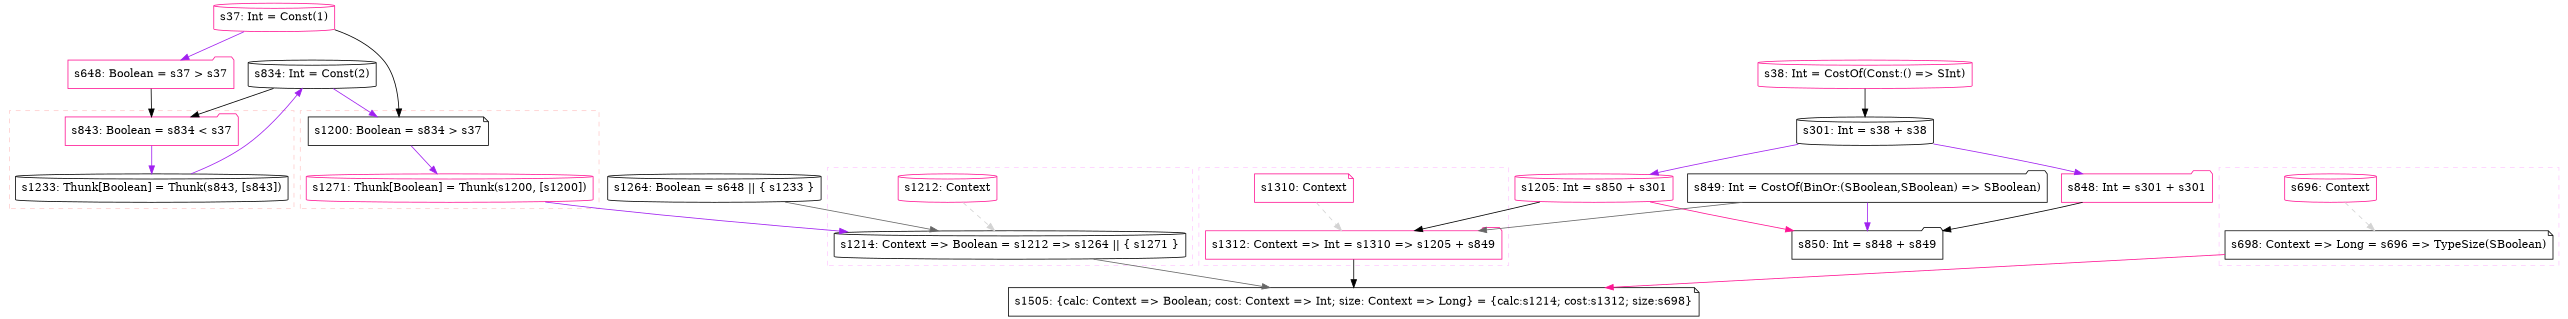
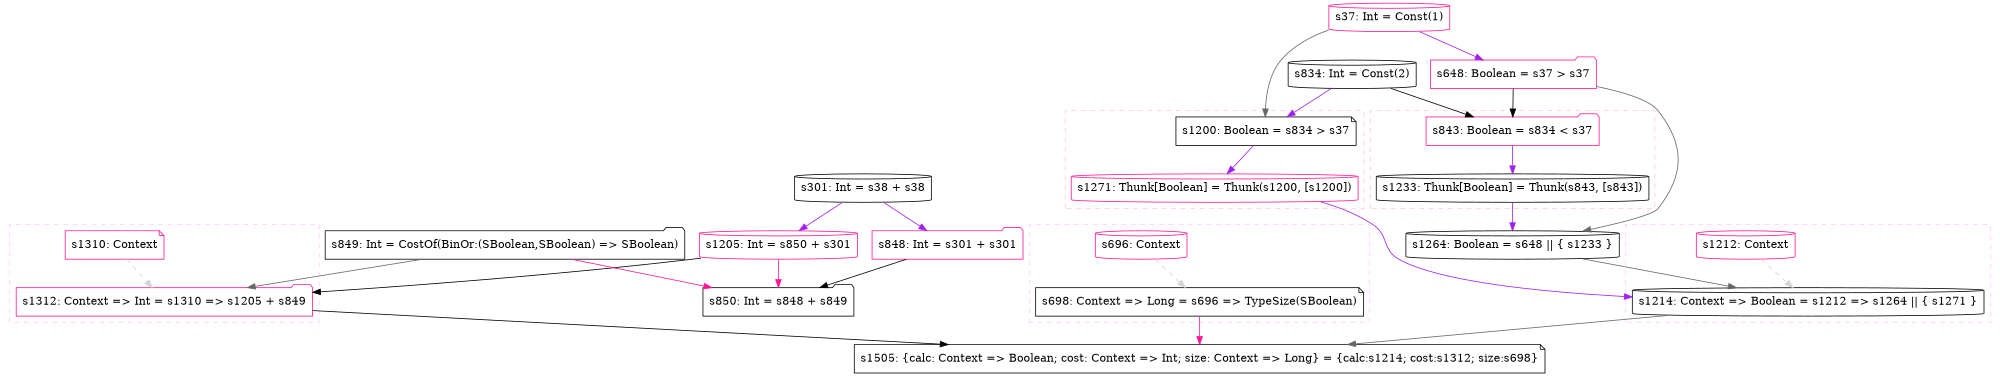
edge "s37: Int = Const(1)" -> "s1200: Boolean = s834 > s37": color black -> gray40
node "s38: Int = CostOf(Const:() => SInt)": removed
edge "s1233: Thunk[Boolean] = Thunk(s843, [s843])" -> "s834: Int = Const(2)": now "s1233: Thunk[Boolean] = Thunk(s843, [s843])" -> "s1264: Boolean = s648 || { s1233 }"
edge "s648: Boolean = s37 > s37" -> "s1264: Boolean = s648 || { s1233 }": added
edge "s849: Int = CostOf(BinOr:(SBoolean,SBoolean) => SBoolean)" -> "s850: Int = s848 + s849": color purple -> deeppink
